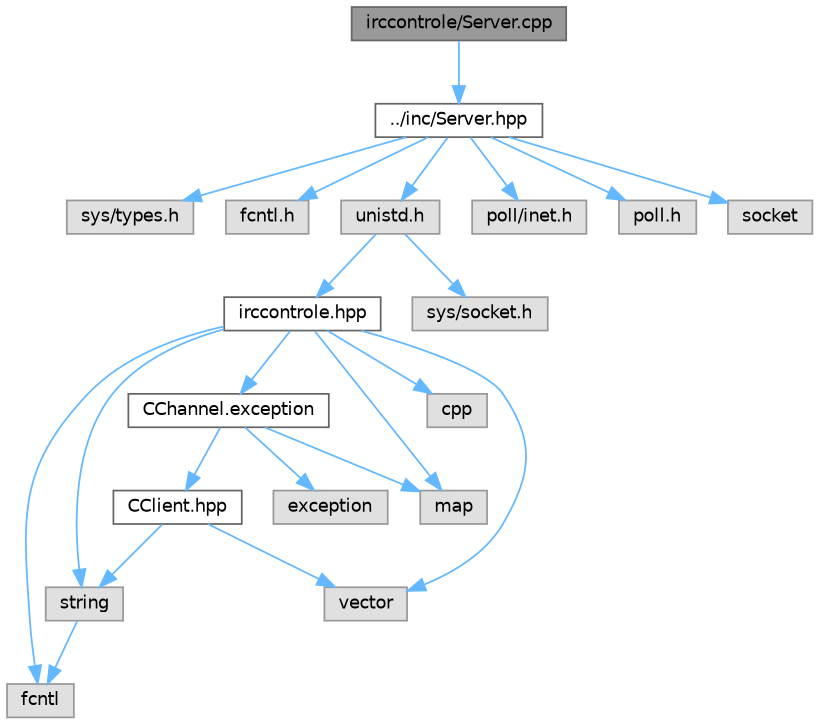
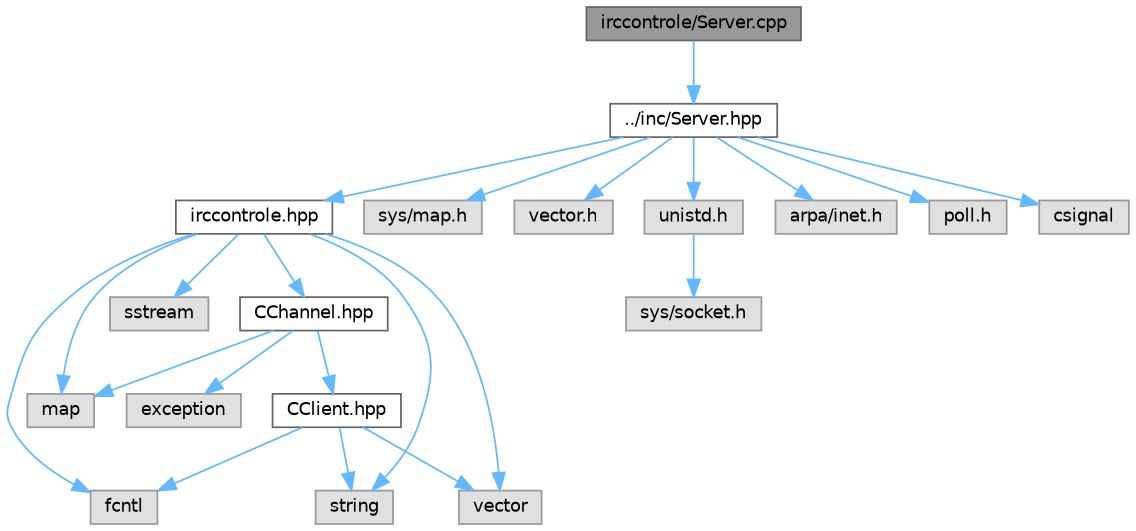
node "sys/types.h": label "sys/types.h" -> "sys/map.h"
node "fcntl.h": label "fcntl.h" -> "vector.h"
node "poll/inet.h": label "poll/inet.h" -> "arpa/inet.h"
node "socket": label "socket" -> "csignal"
edge "unistd.h" -> "irccontrole.hpp": now "../inc/Server.hpp" -> "irccontrole.hpp"
node "CChannel.exception": label "CChannel.exception" -> "CChannel.hpp"
node "cpp": label "cpp" -> "sstream"
edge "string" -> "fcntl": now "CClient.hpp" -> "fcntl"
